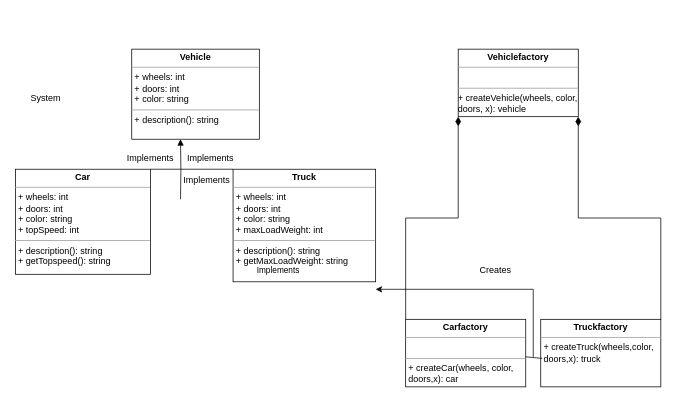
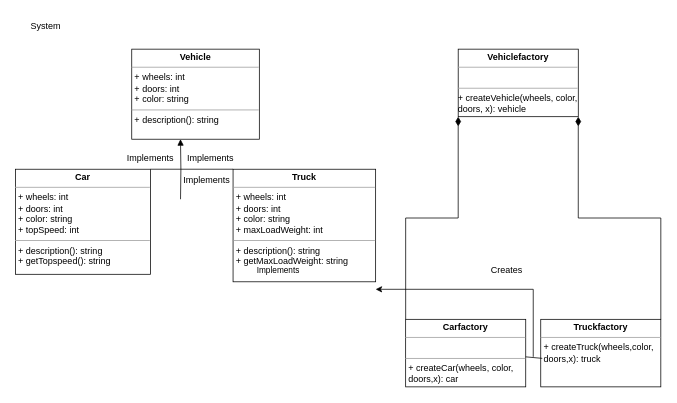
node "System": moved (45, 98) -> (45, 27)
node "Creates": moved (495, 270) -> (507, 270)
